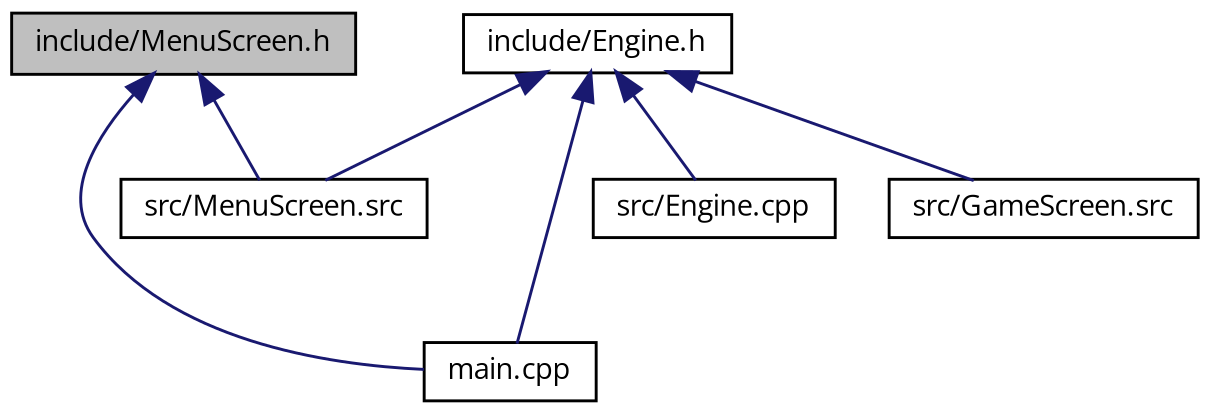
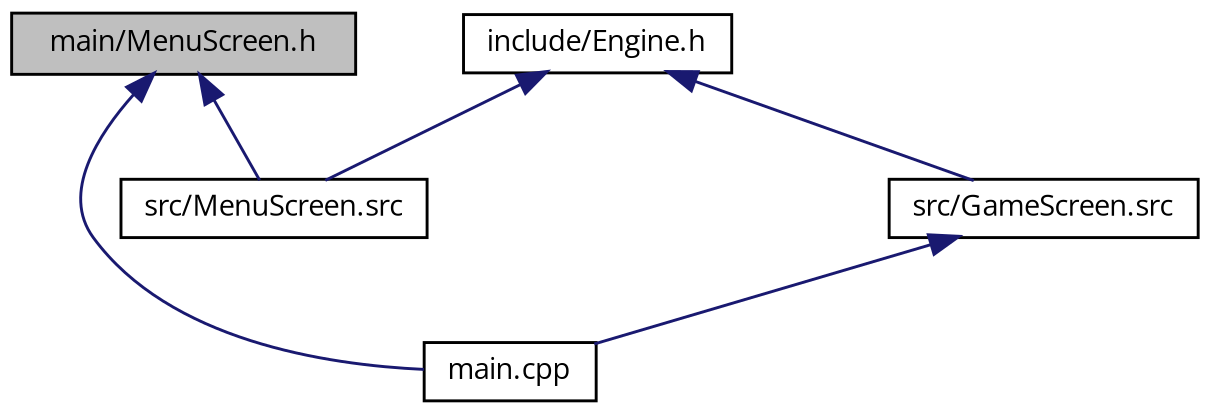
node "include/MenuScreen.h": label "include/MenuScreen.h" -> "main/MenuScreen.h"
node "src/Engine.cpp": removed
edge "main.cpp" -> "include/Engine.h": now "main.cpp" -> "src/GameScreen.src"
